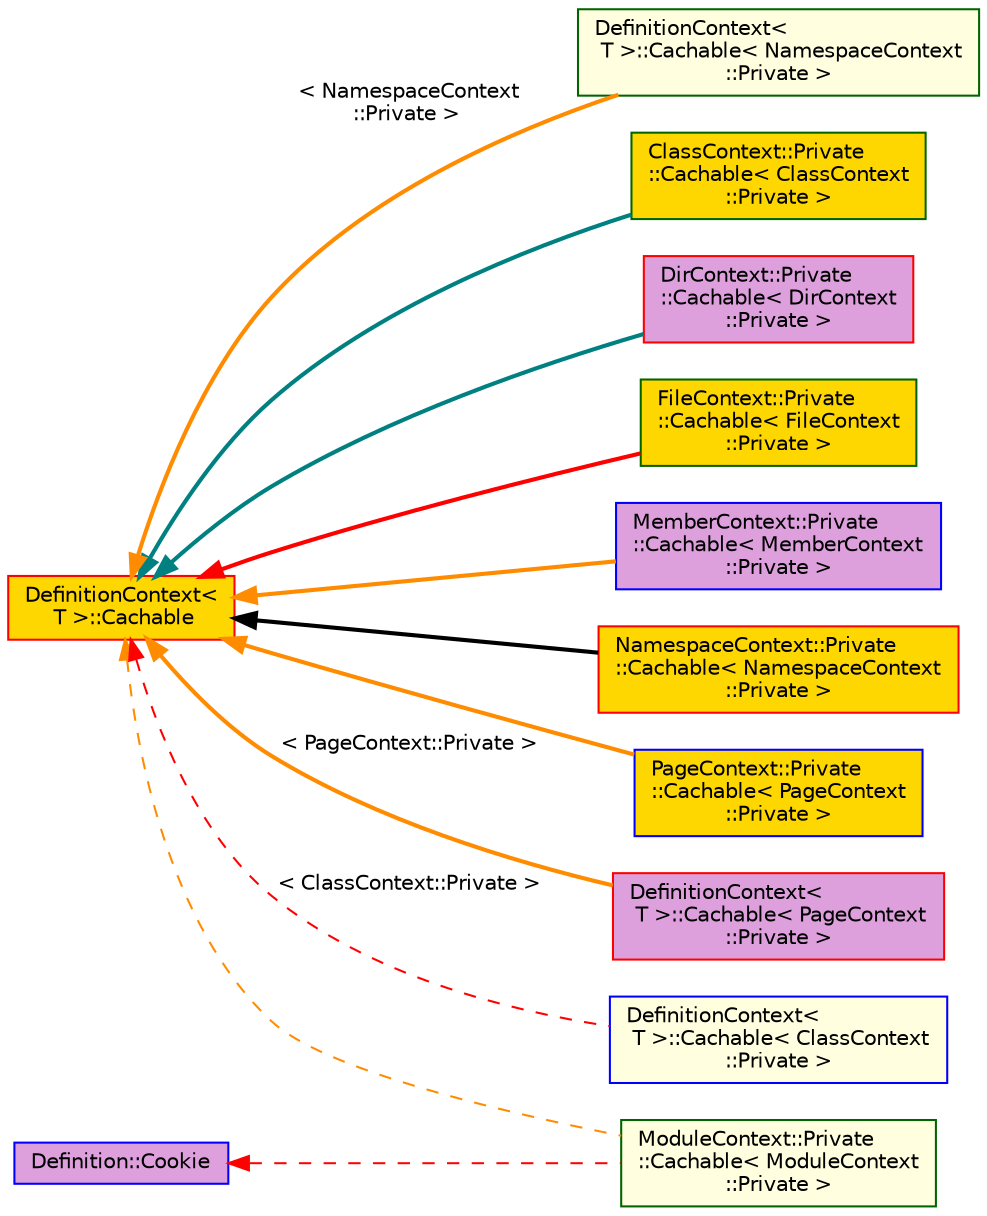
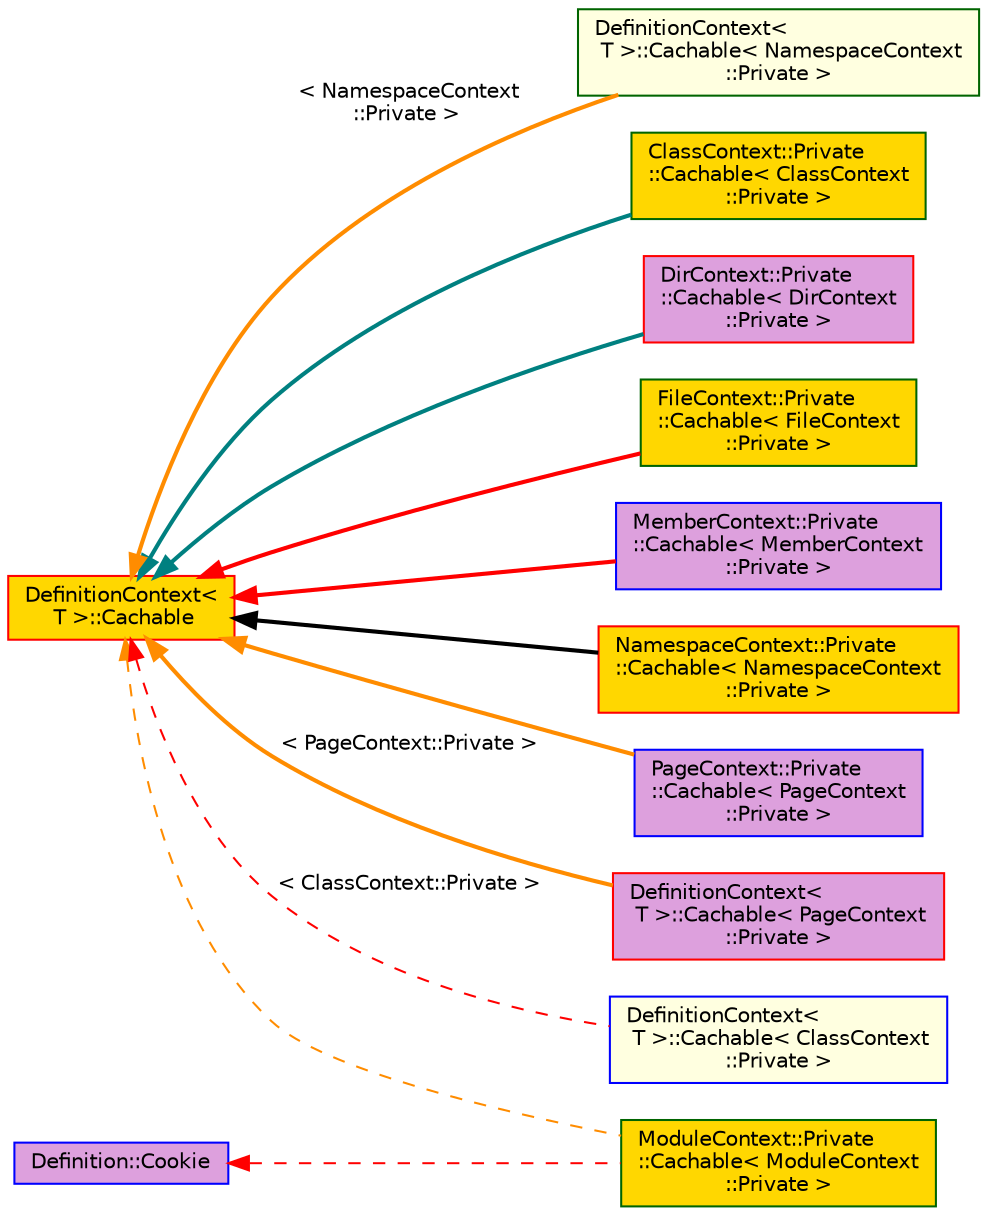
edge "MemberContext::Private ::Cachable< MemberContext ::Private >" -> "DefinitionContext< T >::Cachable": color darkorange -> red
node "PageContext::Private ::Cachable< PageContext ::Private >": fillcolor gold -> plum
node "ModuleContext::Private ::Cachable< ModuleContext ::Private >": fillcolor lightyellow -> gold
